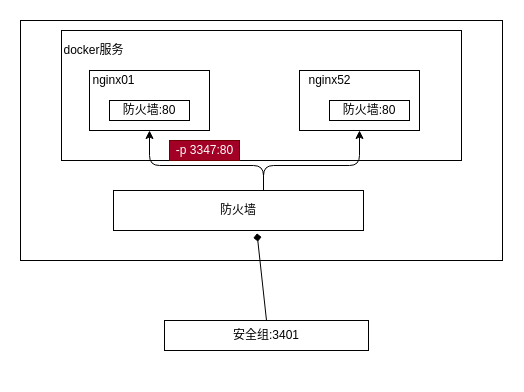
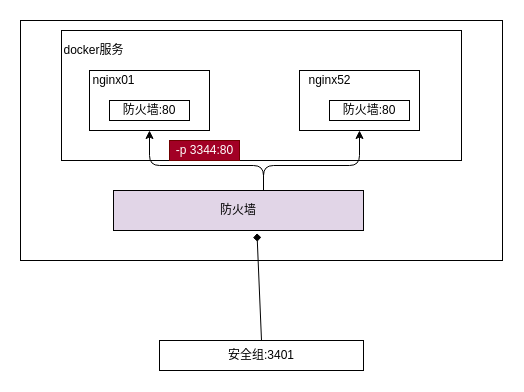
node "-p 3347:80": label "-p 3347:80" -> "-p 3344:80"
node "防火墙": fillcolor #ffffff -> #e1d5e7
node "安全组:3401": moved (267, 336) -> (262, 356)
